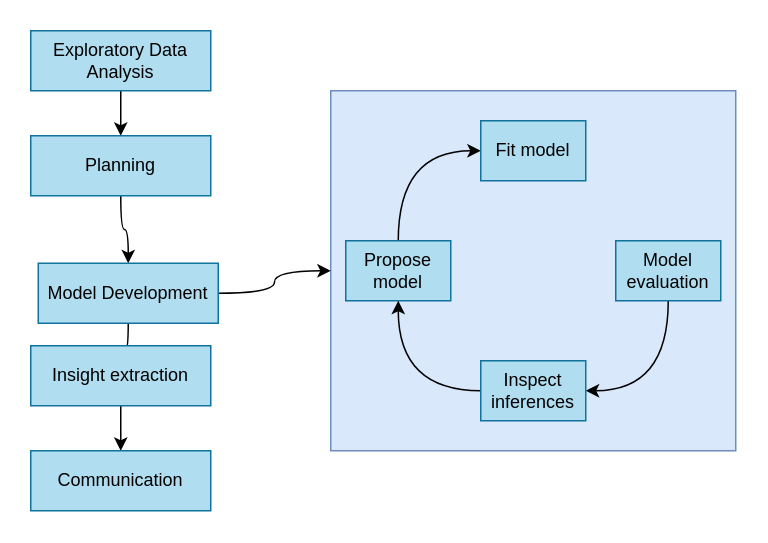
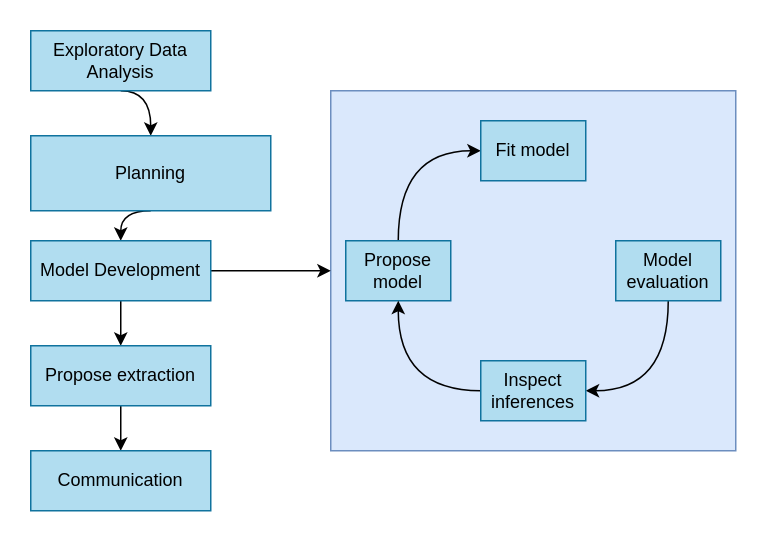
node "Planning": size 180x60 -> 240x75
node "Model Development": moved (128, 293) -> (121, 271)
node "Insight extraction": label "Insight extraction" -> "Propose extraction"
